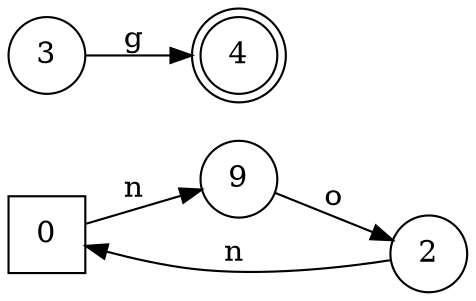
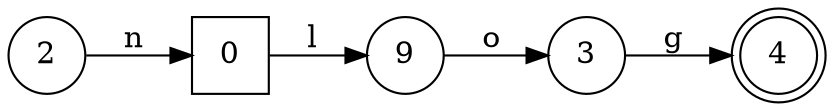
edge "0" -> "9": label "n " -> "l "
edge "9" -> "2": now "9" -> "3"
